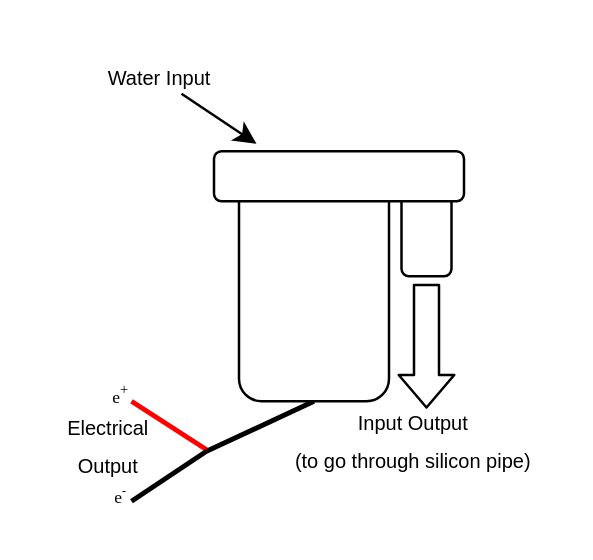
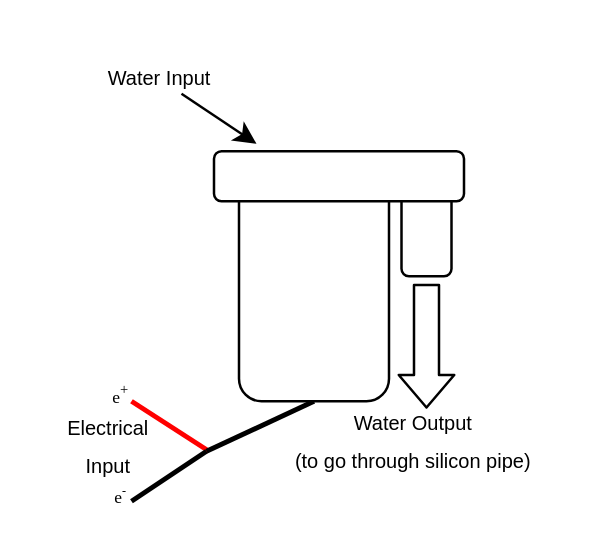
node "Input Output (to go through silicon pipe)": label "Input Output (to go through silicon pipe)" -> "Water Output (to go through silicon pipe)"
node "Electrical Output": label "Electrical Output" -> "Electrical Input"
